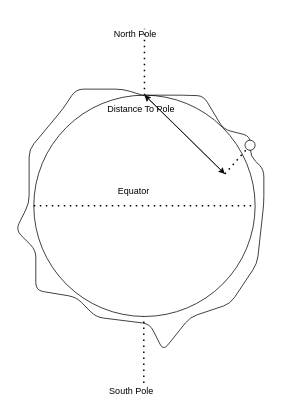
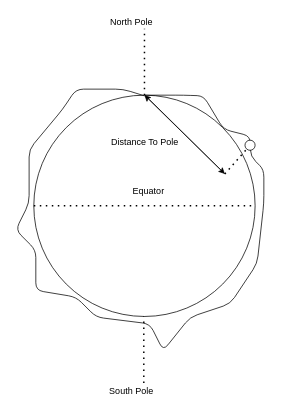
node "North Pole": moved (135, 34) -> (131, 23)
node "Distance To Pole": moved (140, 109) -> (144, 143)
node "Equator": moved (133, 192) -> (148, 192)
